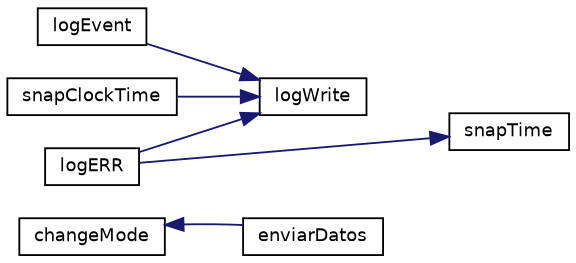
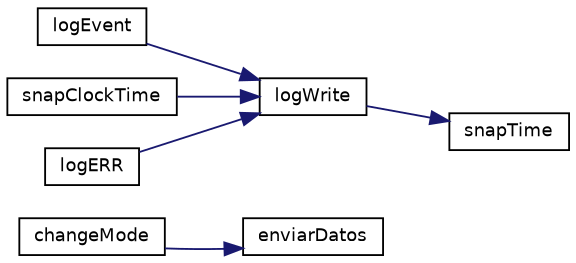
edge "logERR" -> "snapTime": now "logWrite" -> "snapTime"
edge "enviarDatos" -> "changeMode": reversed
